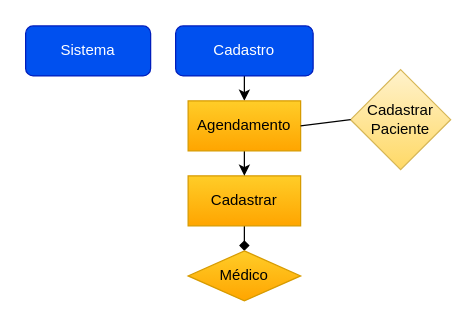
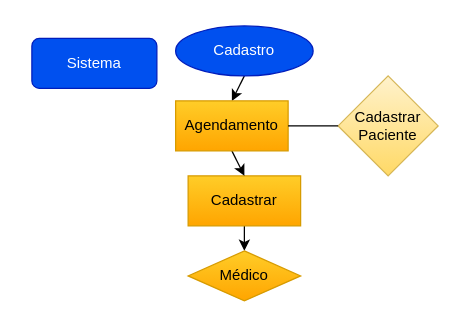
node "Sistema": moved (88, 51) -> (94, 63)
node "Cadastro": shape rounded rectangle -> ellipse
node "Cadastrar Paciente": moved (401, 119) -> (388, 126)
node "Agendamento": moved (244, 126) -> (232, 126)
edge "Cadastrar" -> "Médico": arrowhead diamond -> classic
